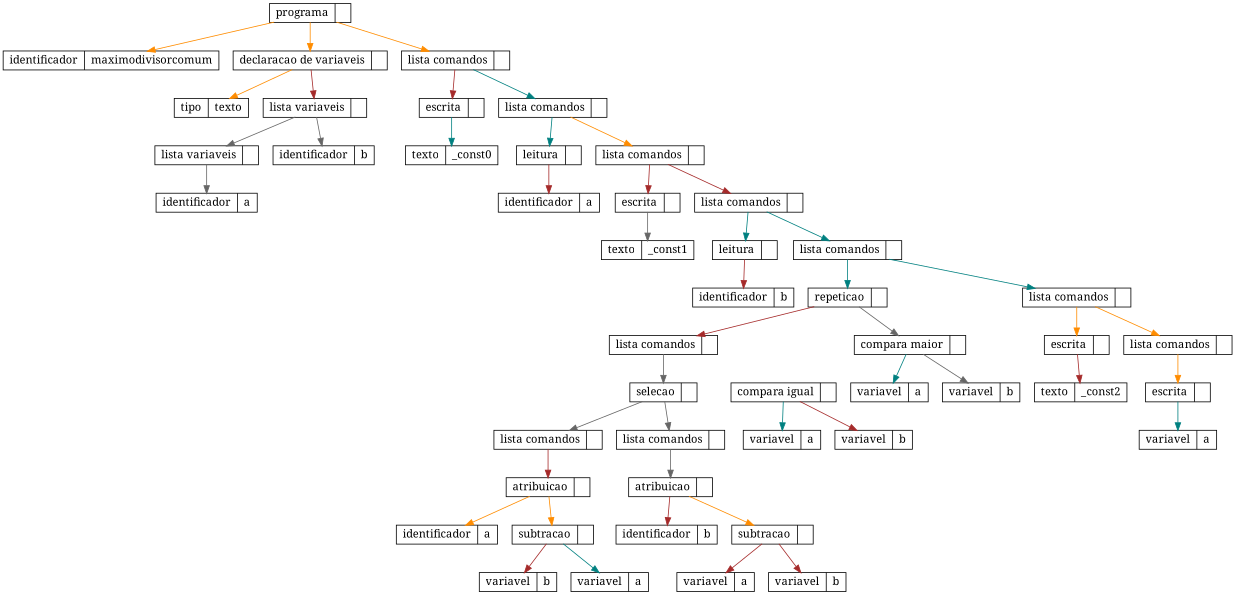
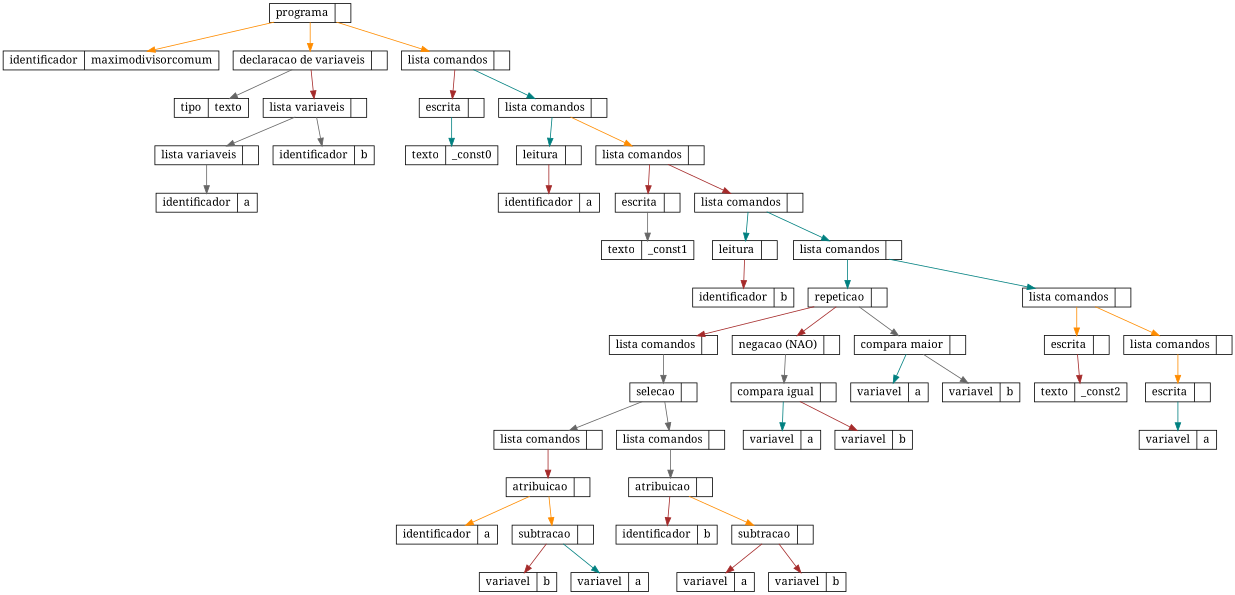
edge "declaracao de variaveis" -> "tipo": color darkorange -> gray40
node "negacao (NAO)": added
